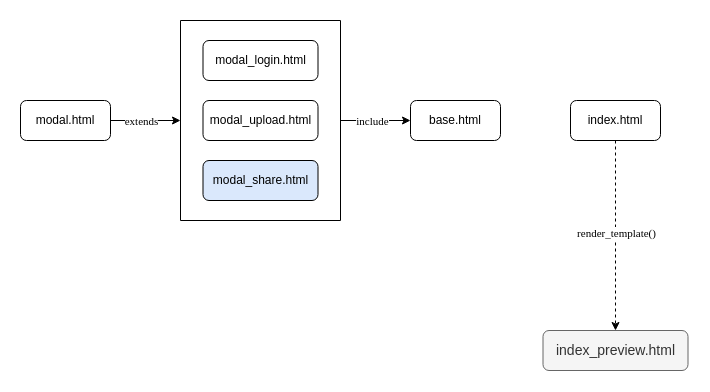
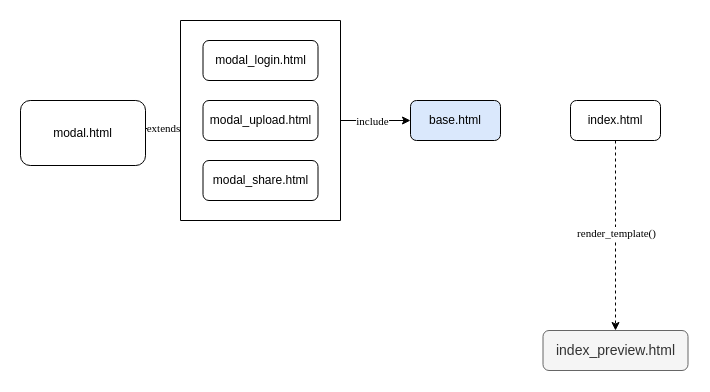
node "modal.html": size 90x40 -> 125x65
node "base.html": fillcolor #ffffff -> #dae8fc
node "modal_share.html": fillcolor #dae8fc -> #ffffff
